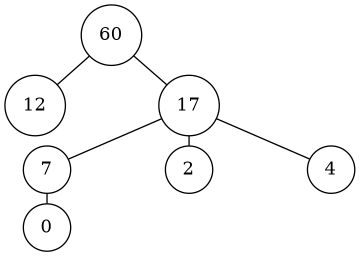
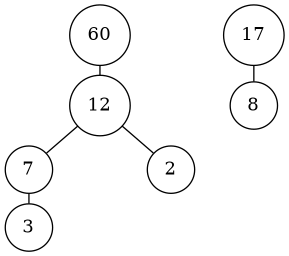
edge "60" -- "17": removed
edge "17" -- "7": now "12" -- "7"
edge "17" -- "2": now "12" -- "2"
node "4": label "4" -> "8"
node "0": label "0" -> "3"
